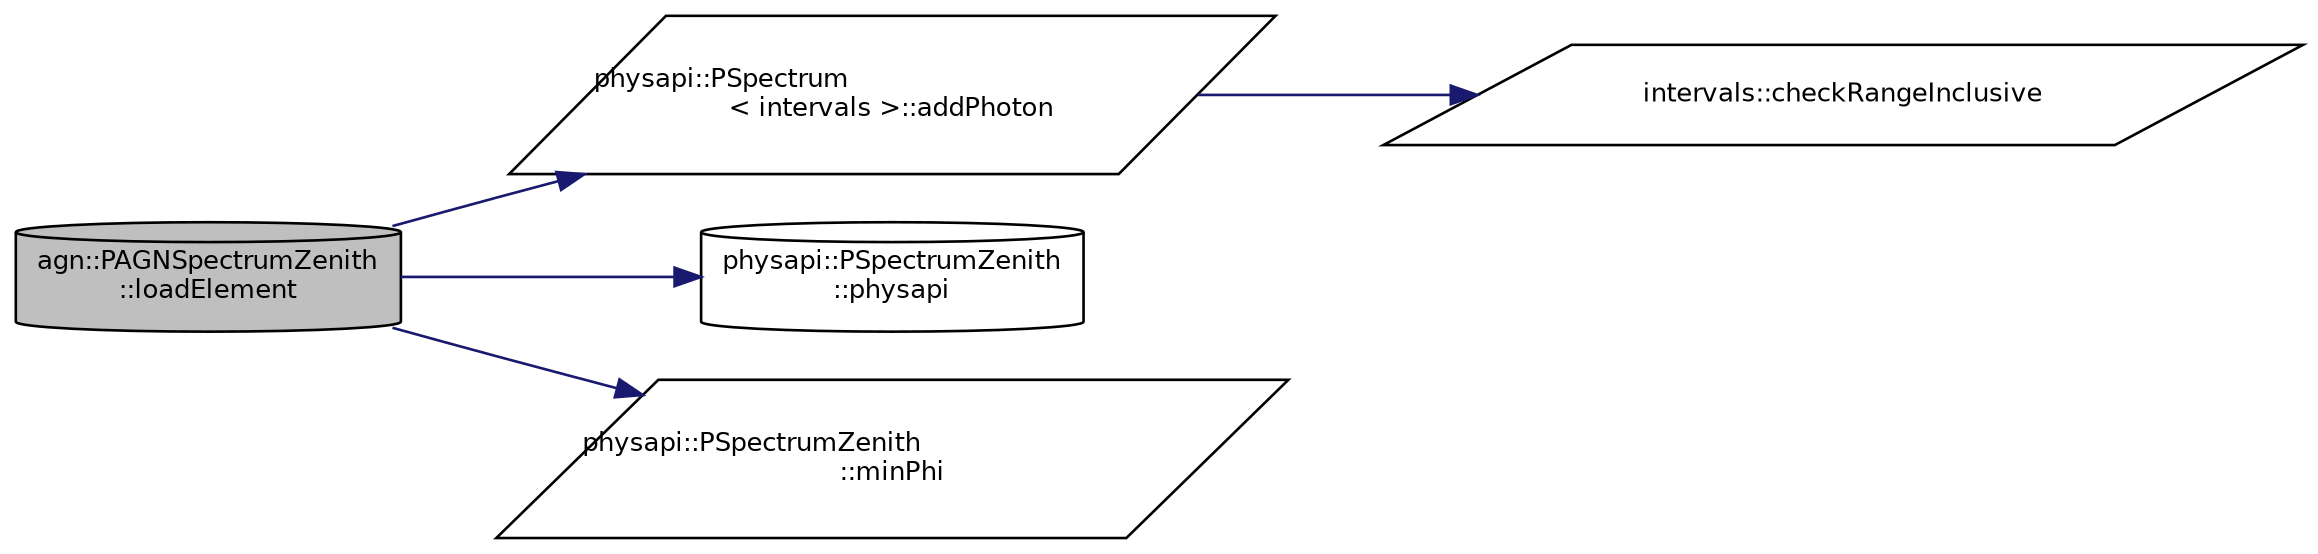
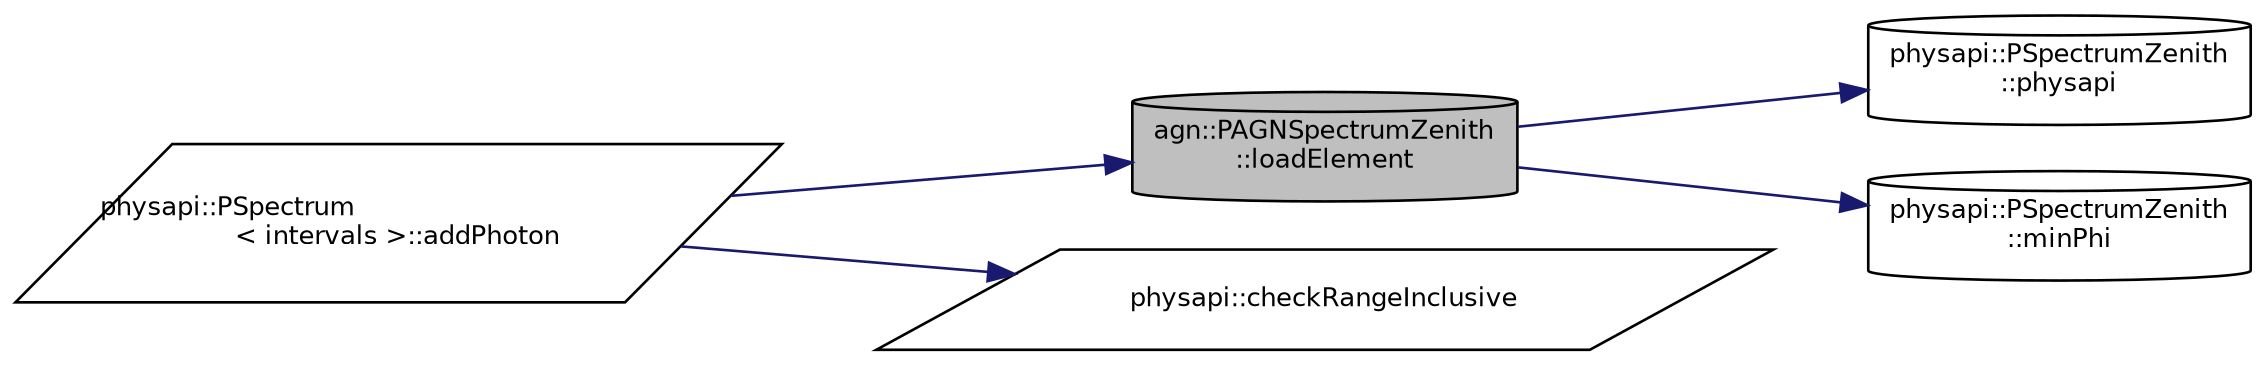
node "intervals::checkRangeInclusive": label "intervals::checkRangeInclusive" -> "physapi::checkRangeInclusive"
edge "agn::PAGNSpectrumZenith ::loadElement" -> "physapi::PSpectrum < intervals >::addPhoton": reversed
node "physapi::PSpectrumZenith ::minPhi": shape parallelogram -> cylinder
